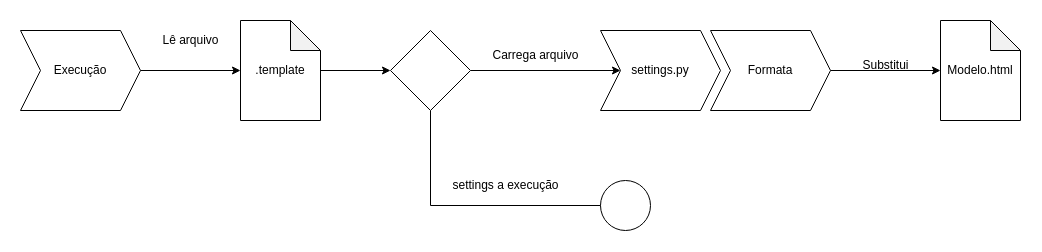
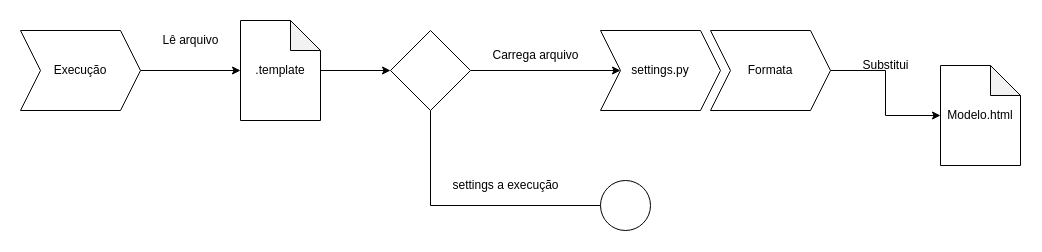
node "Modelo.html": moved (981, 71) -> (981, 116)
